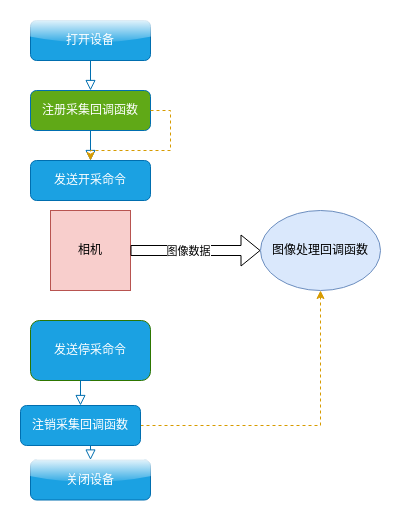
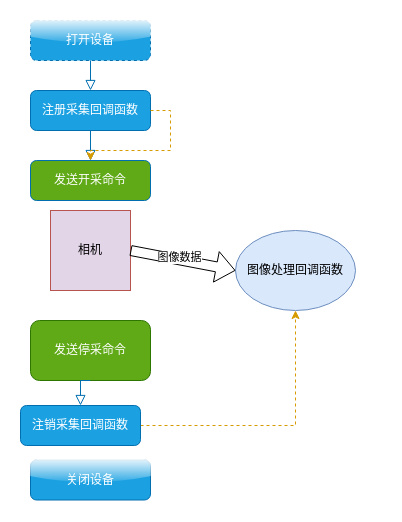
node "打开设备": style solid -> dashed
node "注册采集回调函数": fillcolor #60a917 -> #1ba1e2
node "发送开采命令": fillcolor #1ba1e2 -> #60a917
node "相机": fillcolor #f8cecc -> #e1d5e7
node "图像处理回调函数": moved (321, 251) -> (296, 271)
node "发送停采命令": fillcolor #1ba1e2 -> #60a917
edge "注销采集回调函数" -> "关闭设备": removed
